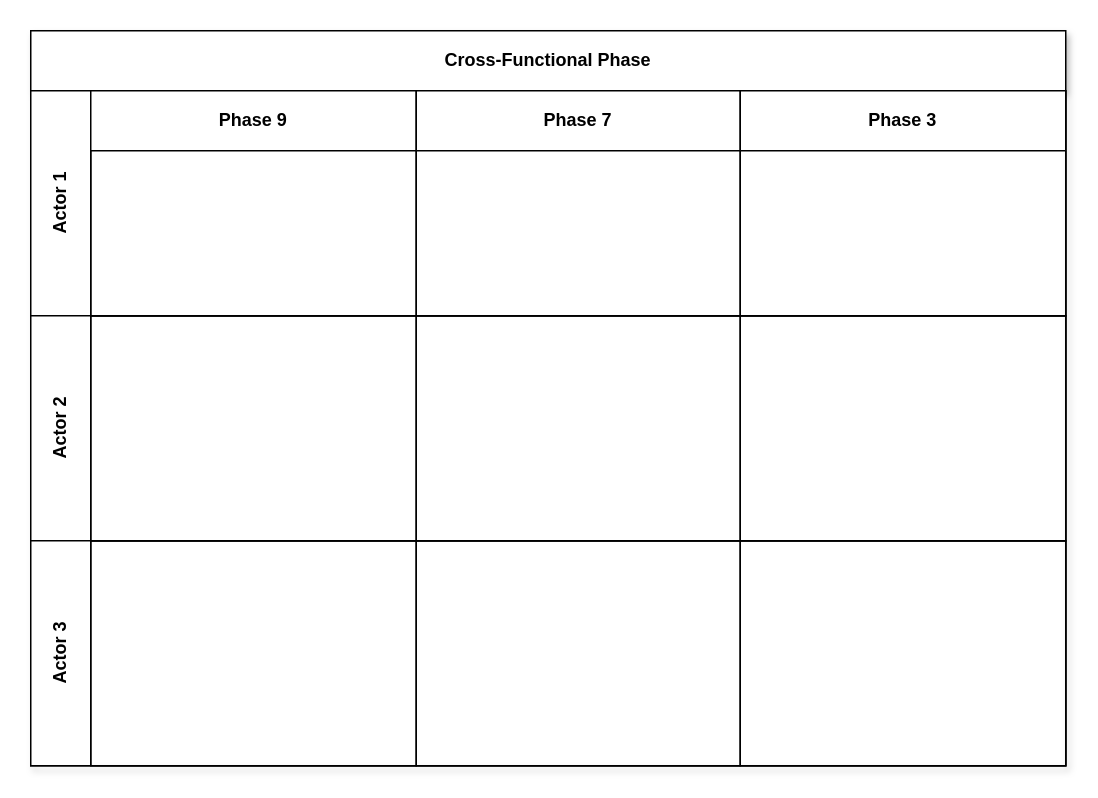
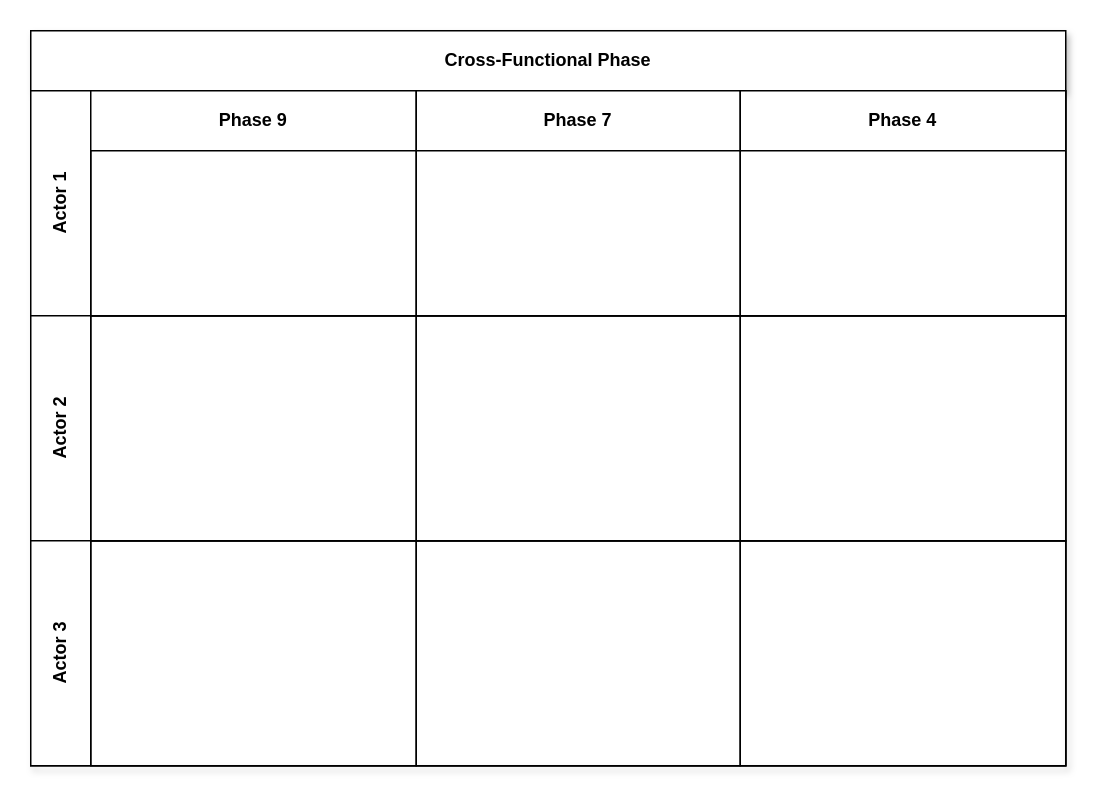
node "Phase 3": label "Phase 3" -> "Phase 4"
